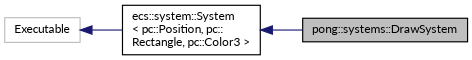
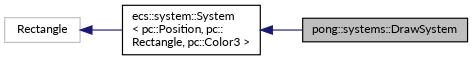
node "Executable": label "Executable" -> "Rectangle"
